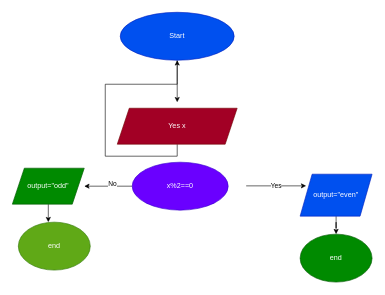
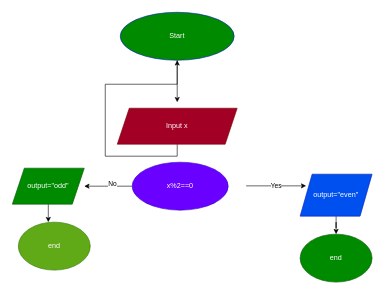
node "Start": fillcolor #0050ef -> #008a00
node "Yes x": label "Yes x" -> "Input x"
